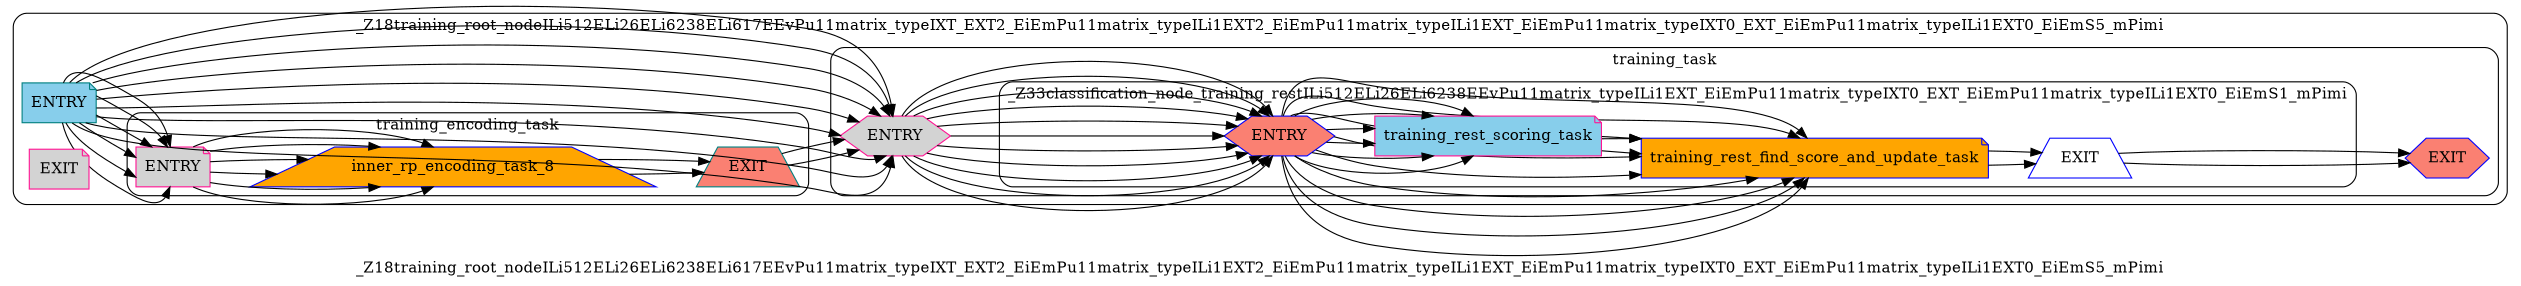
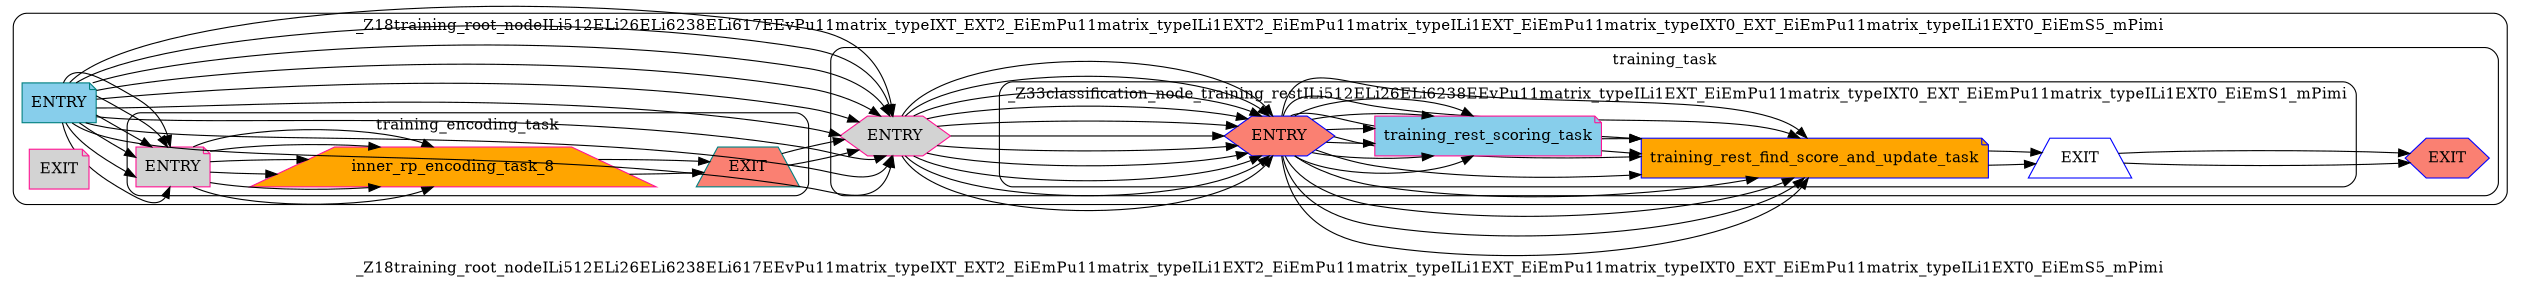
node "inner_rp_encoding_task_8": color blue -> deeppink
